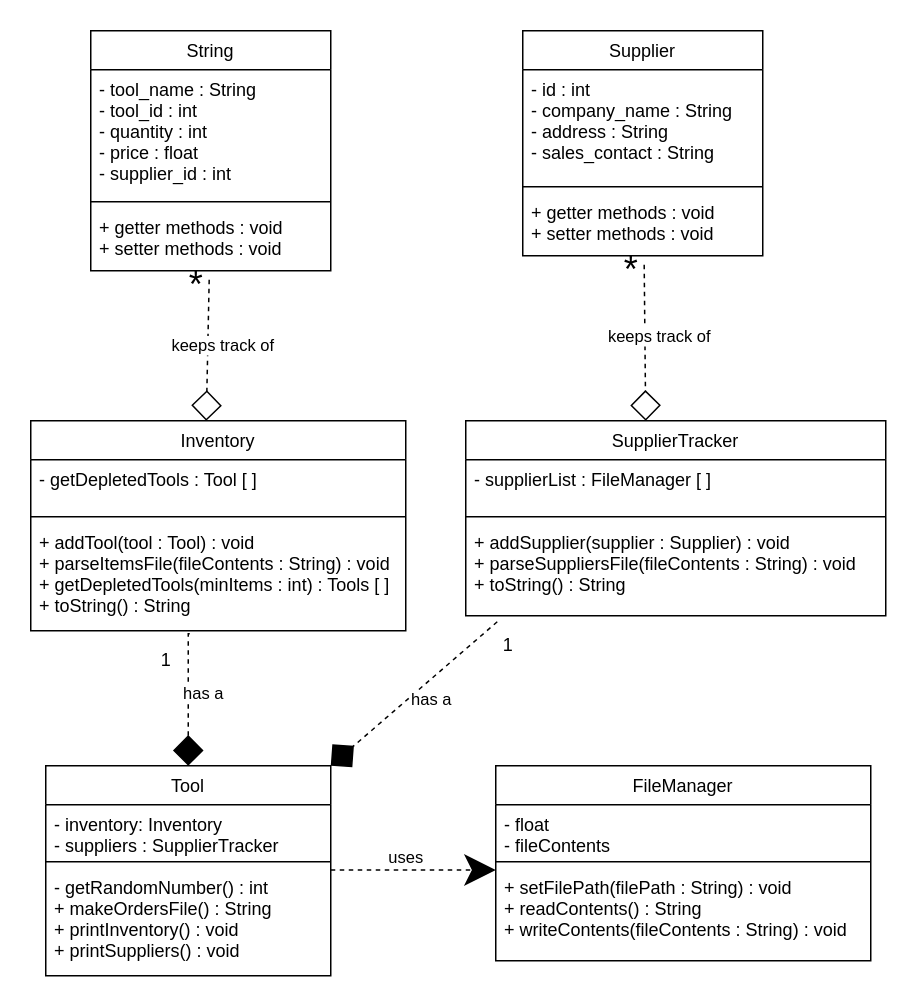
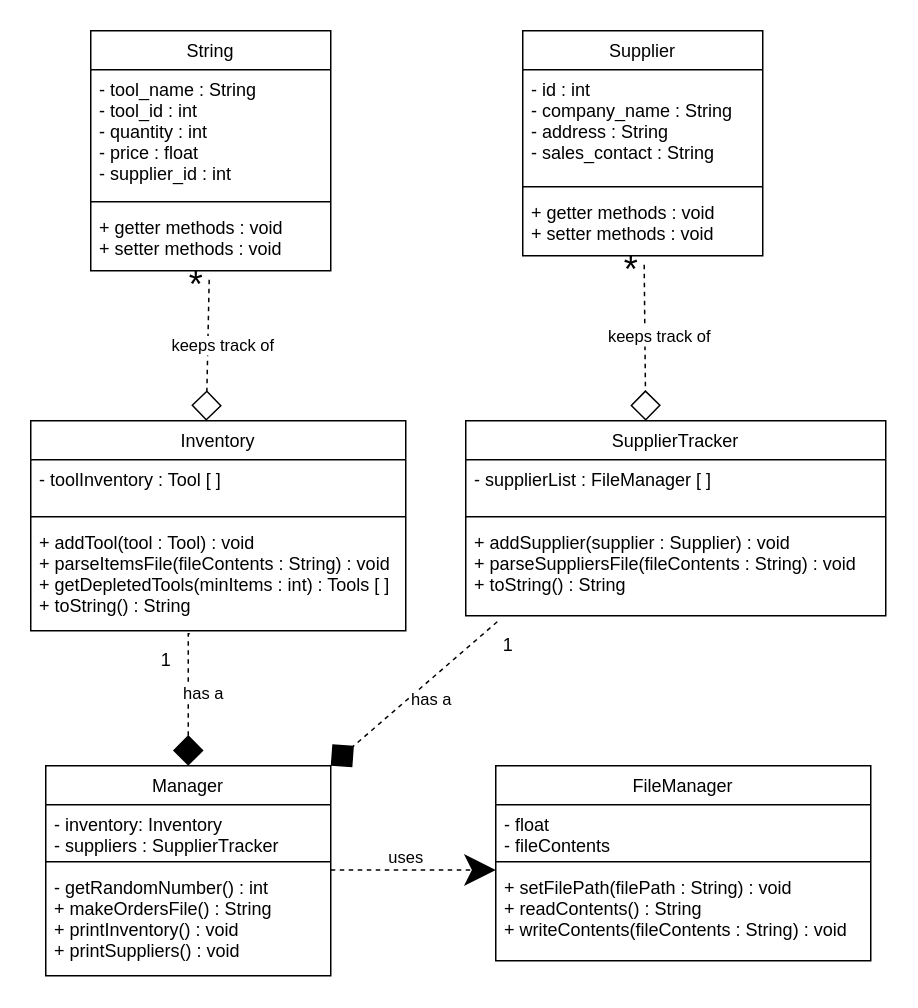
node "- getDepletedTools : Tool [ ]": label "- getDepletedTools : Tool [ ]" -> "- toolInventory : Tool [ ]"
node "Tool": label "Tool" -> "Manager"
